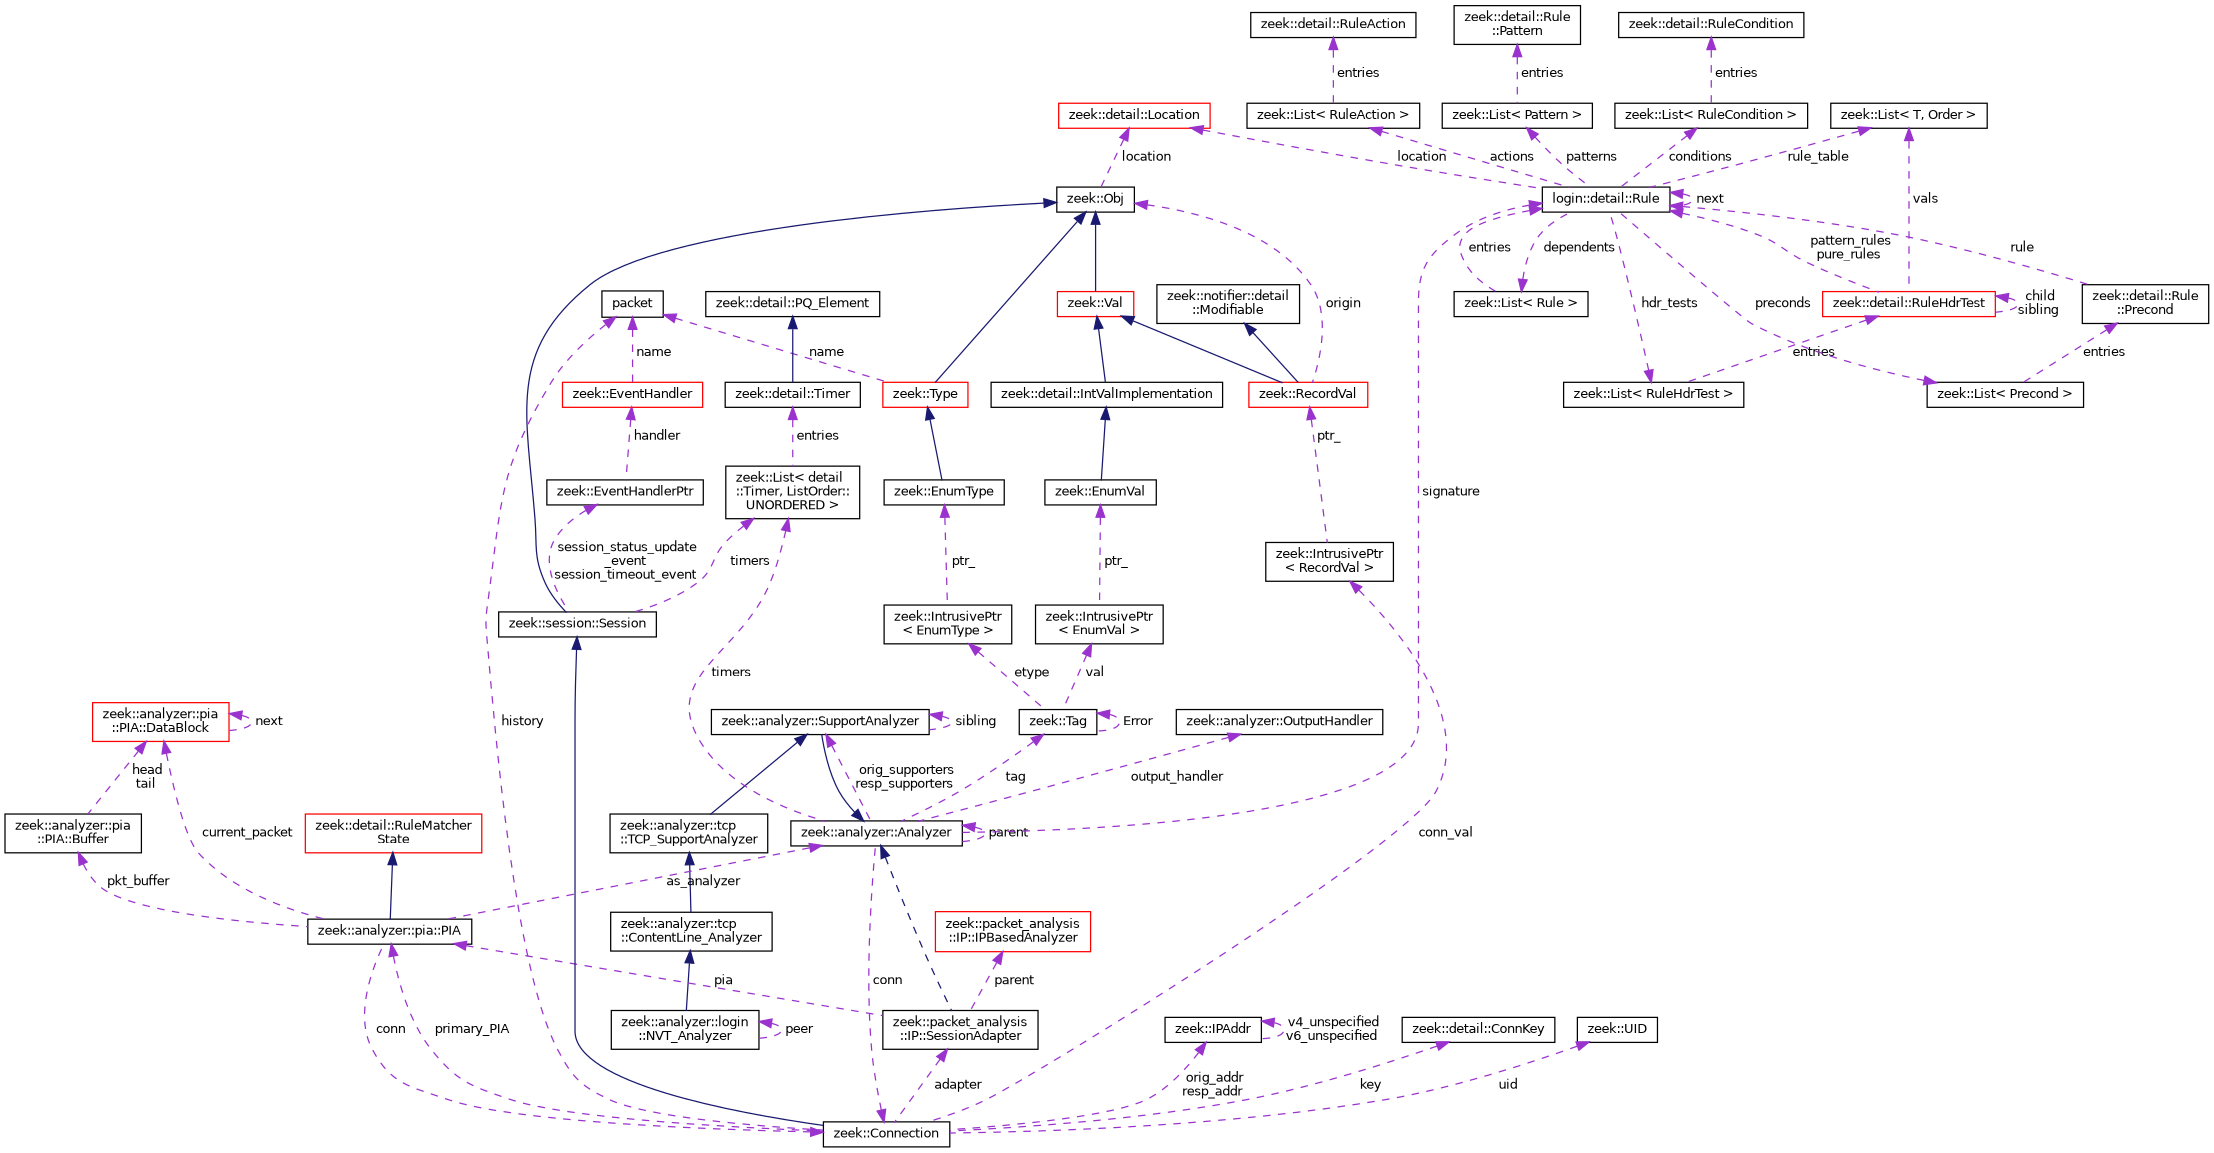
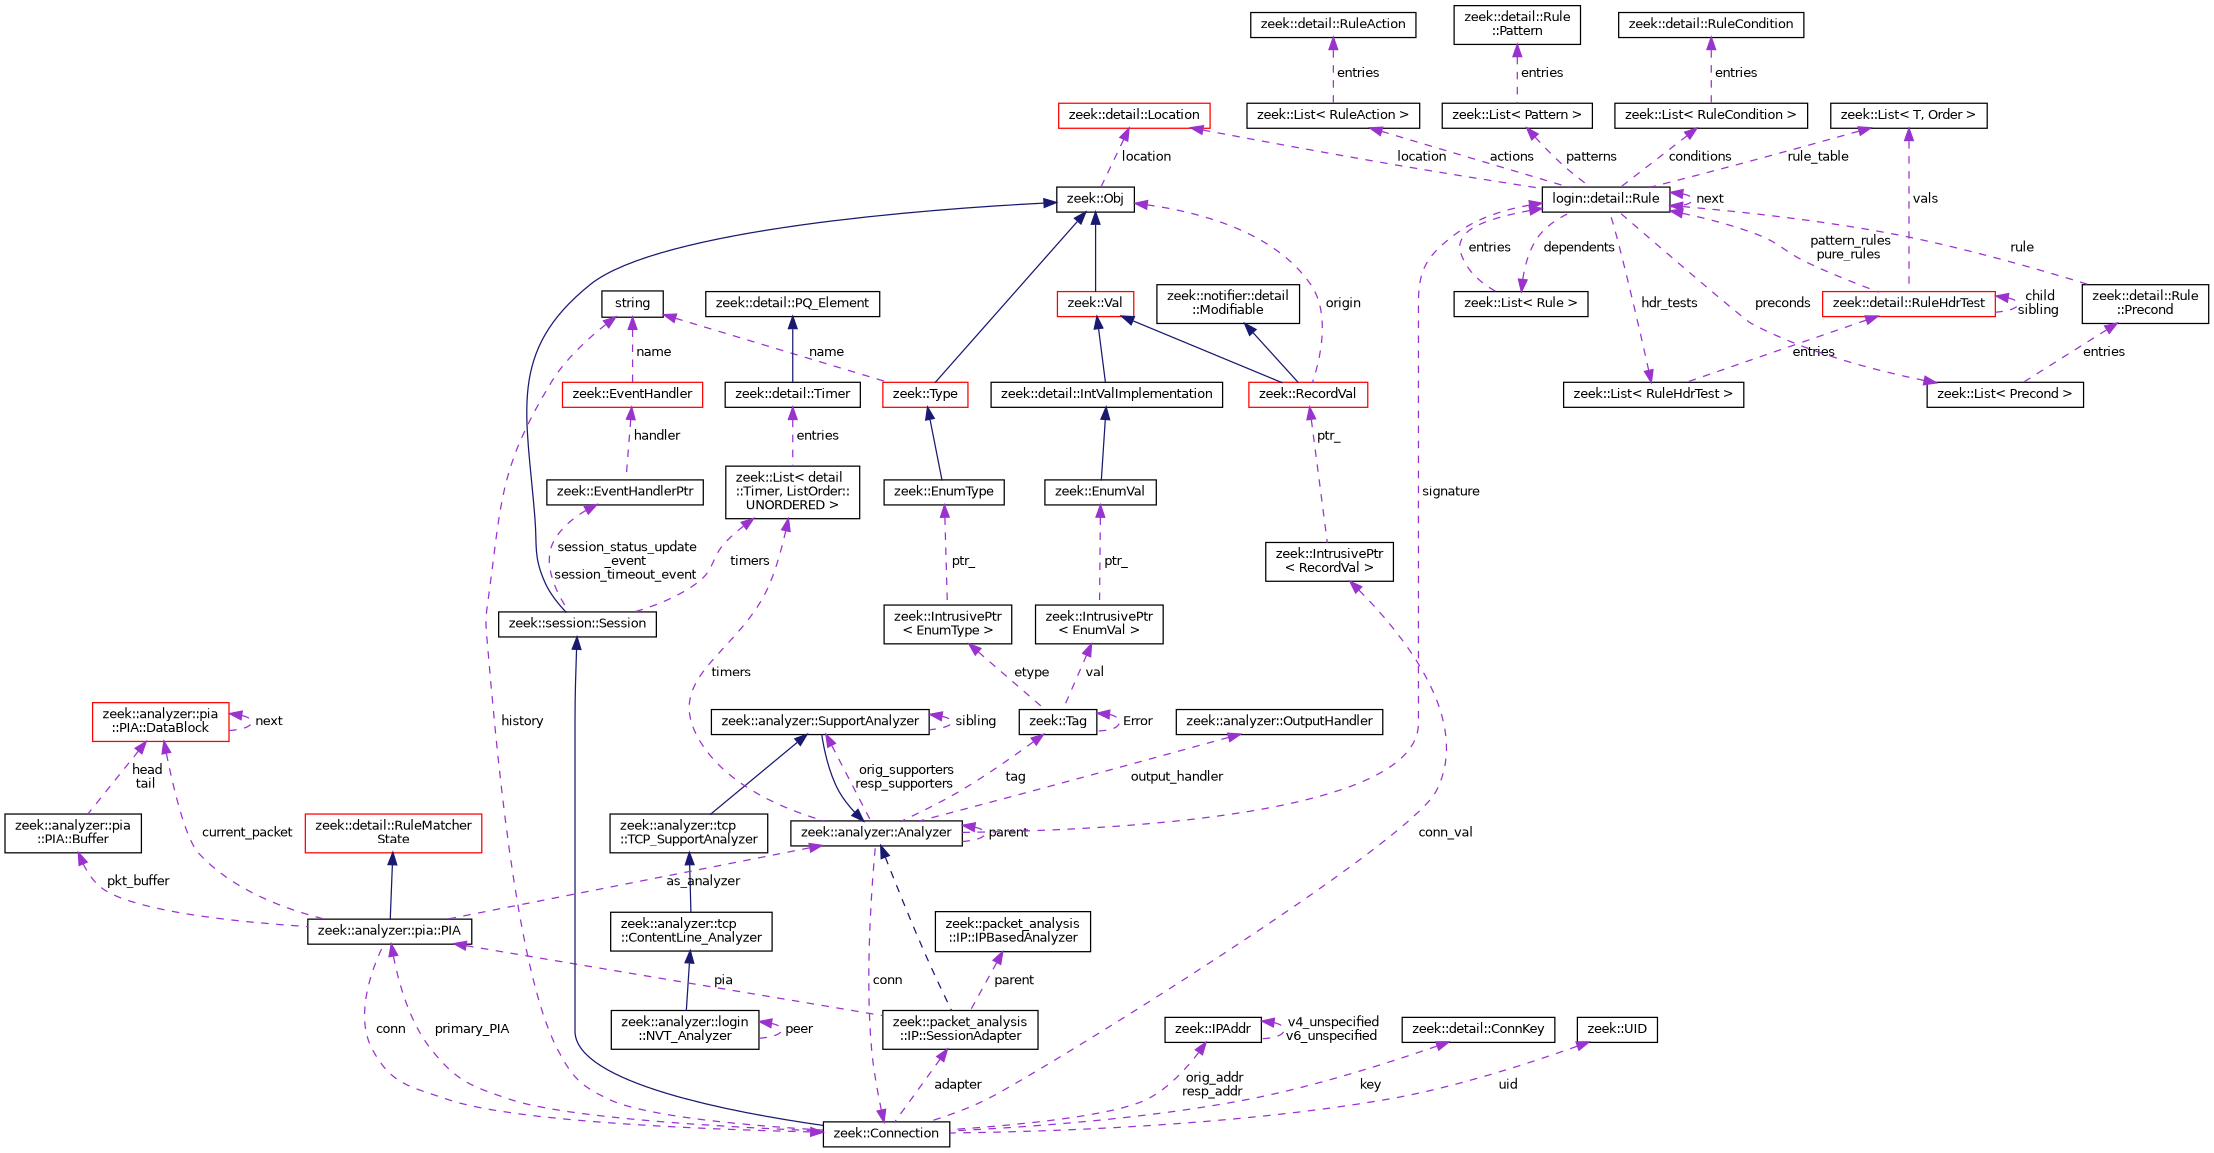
node "packet": label "packet" -> "string"
node "zeek::packet_analysis ::IP::IPBasedAnalyzer": color red -> black
